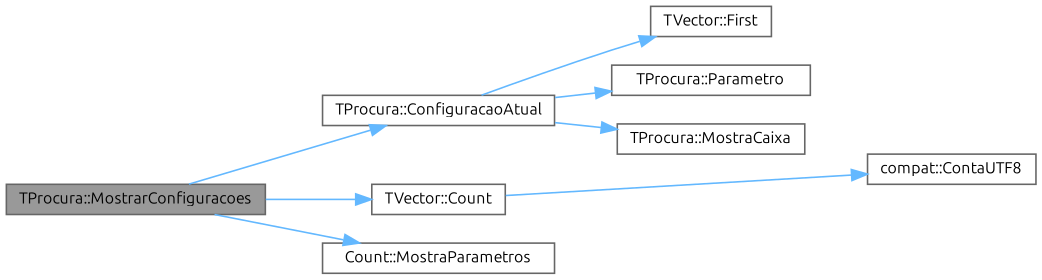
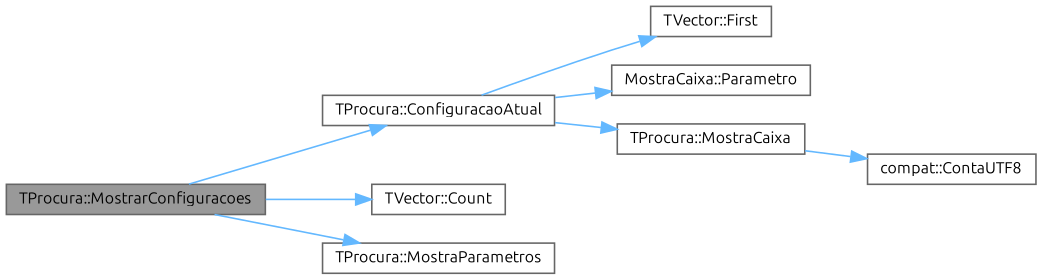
node "TProcura::Parametro": label "TProcura::Parametro" -> "MostraCaixa::Parametro"
edge "TVector::Count" -> "compat::ContaUTF8": now "TProcura::MostraCaixa" -> "compat::ContaUTF8"
node "Count::MostraParametros": label "Count::MostraParametros" -> "TProcura::MostraParametros"
